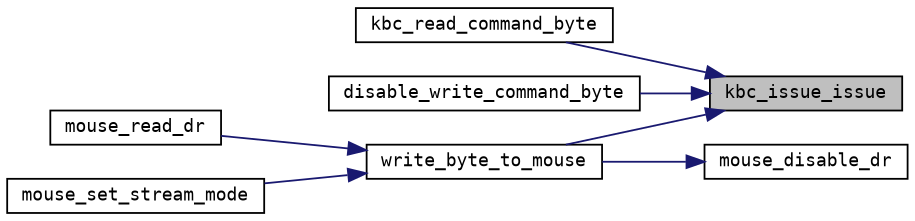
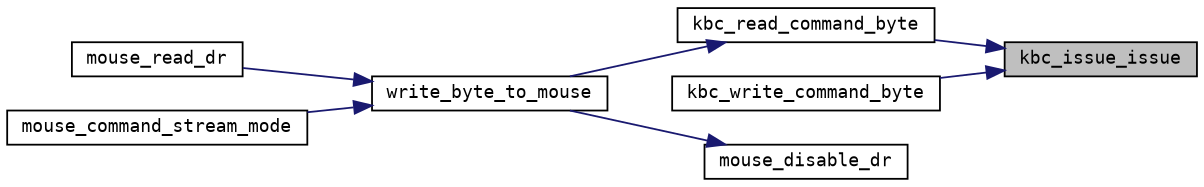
node "disable_write_command_byte": label "disable_write_command_byte" -> "kbc_write_command_byte"
edge "write_byte_to_mouse" -> "kbc_issue_issue": now "write_byte_to_mouse" -> "kbc_read_command_byte"
node "mouse_set_stream_mode": label "mouse_set_stream_mode" -> "mouse_command_stream_mode"
